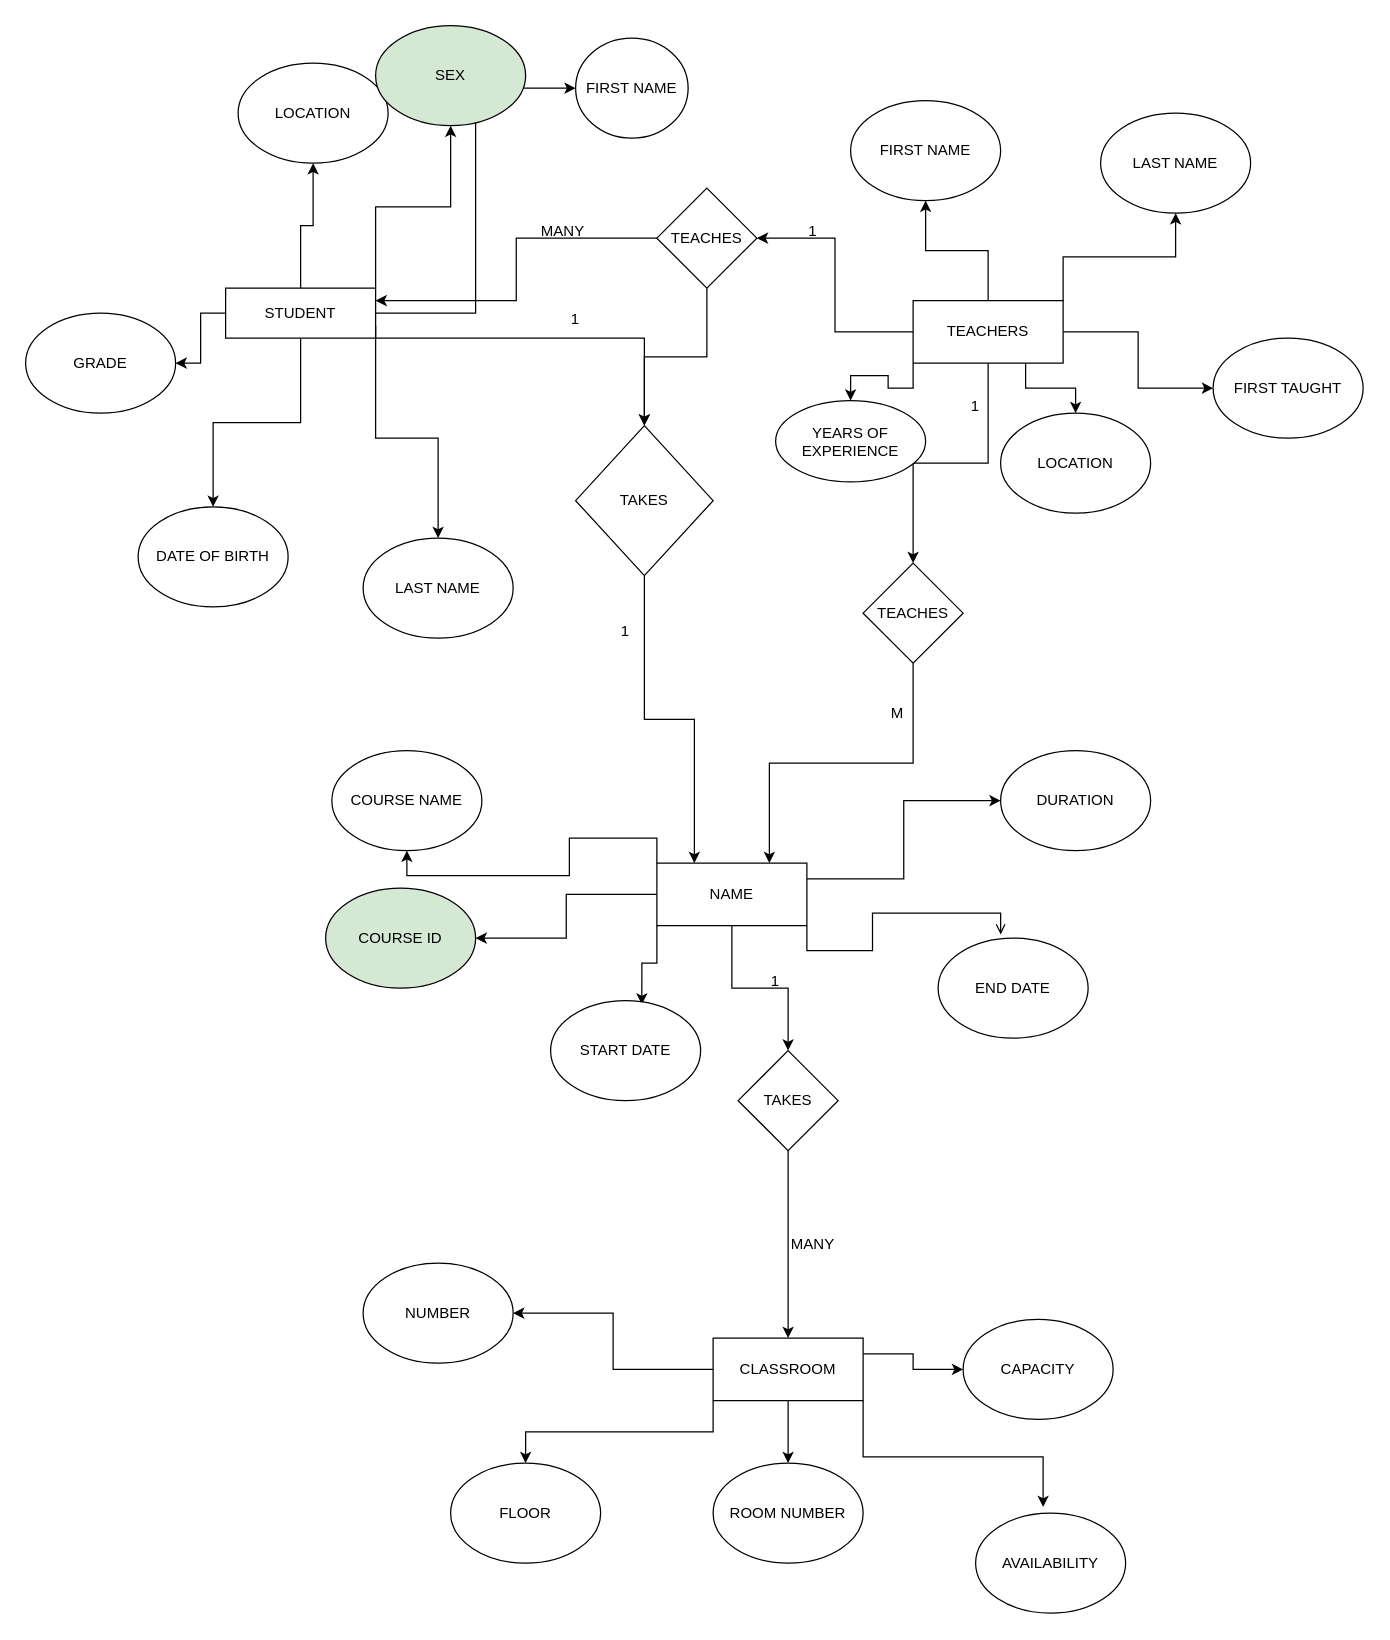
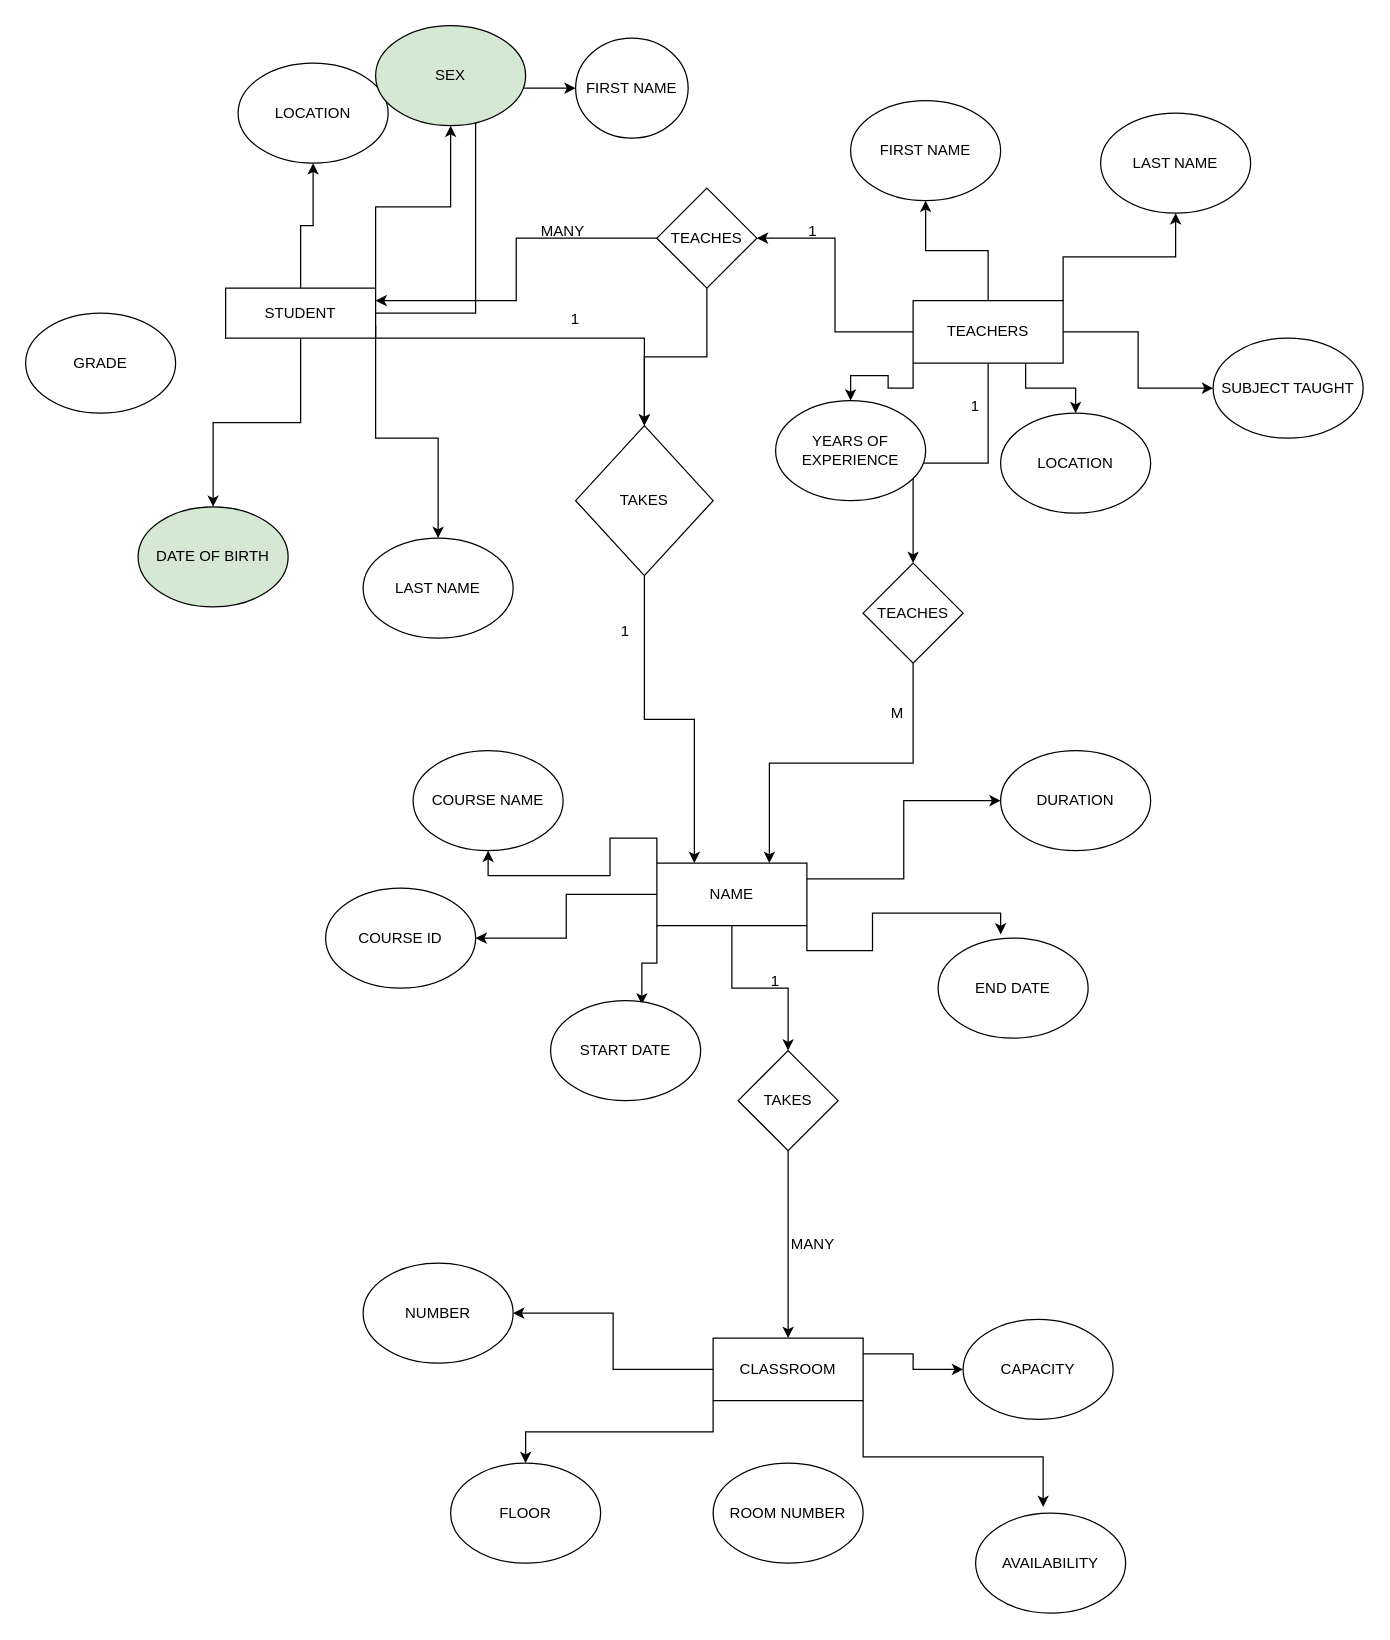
edge "STUDENT" -> "GRADE": removed
node "FIRST TAUGHT": label "FIRST TAUGHT" -> "SUBJECT TAUGHT"
node "YEARS OF EXPERIENCE": size 150x81 -> 150x100
node "DATE OF BIRTH": fillcolor #ffffff -> #d5e8d4
node "COURSE NAME": moved (407, 801) -> (488, 801)
edge "NAME" -> "END DATE": arrowhead open -> classic
node "COURSE ID": fillcolor #d5e8d4 -> #ffffff
edge "CLASSROOM" -> "ROOM NUMBER": removed
